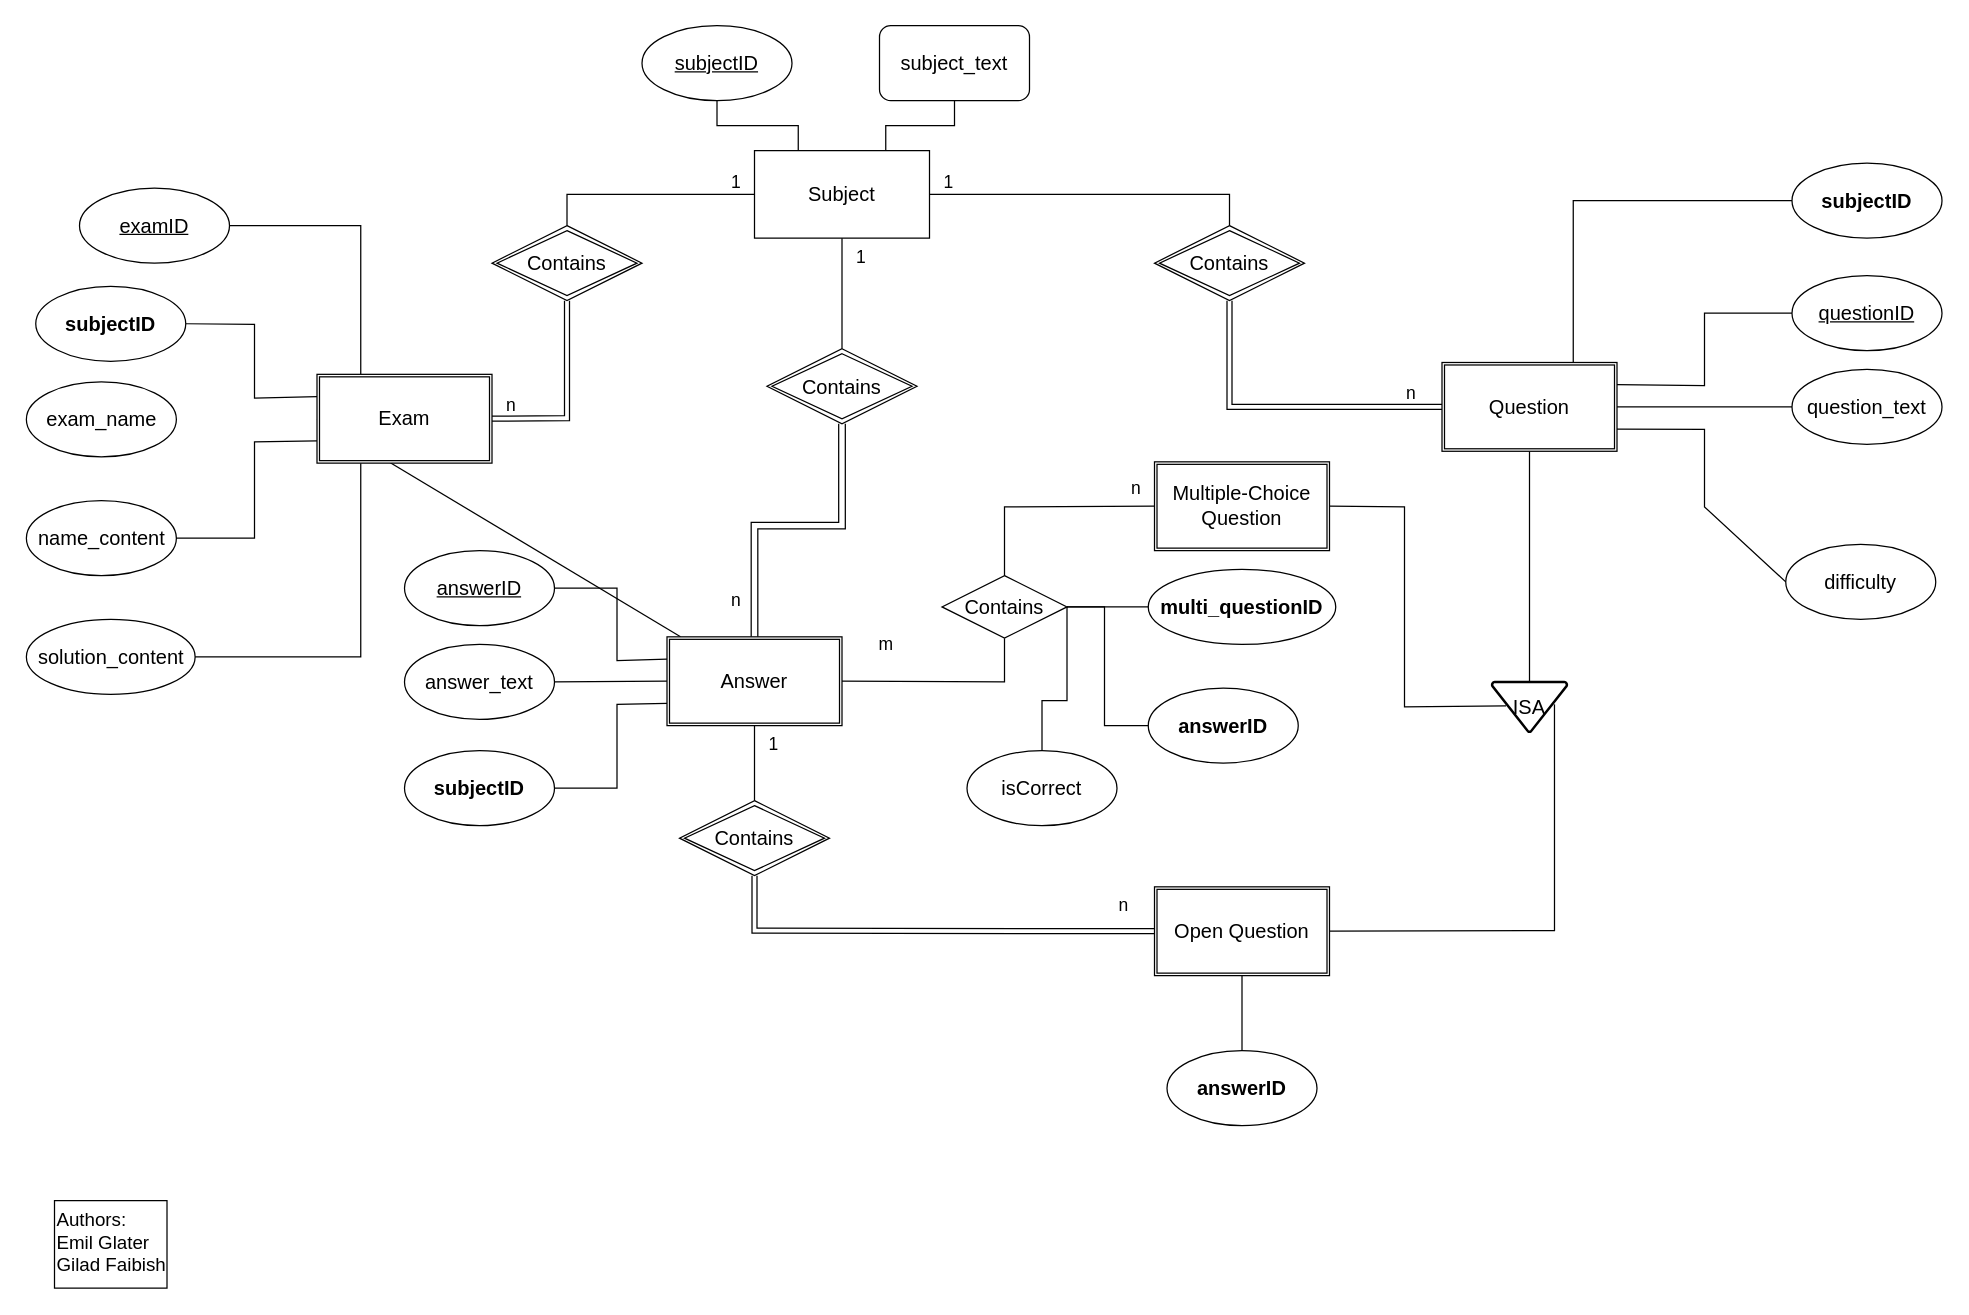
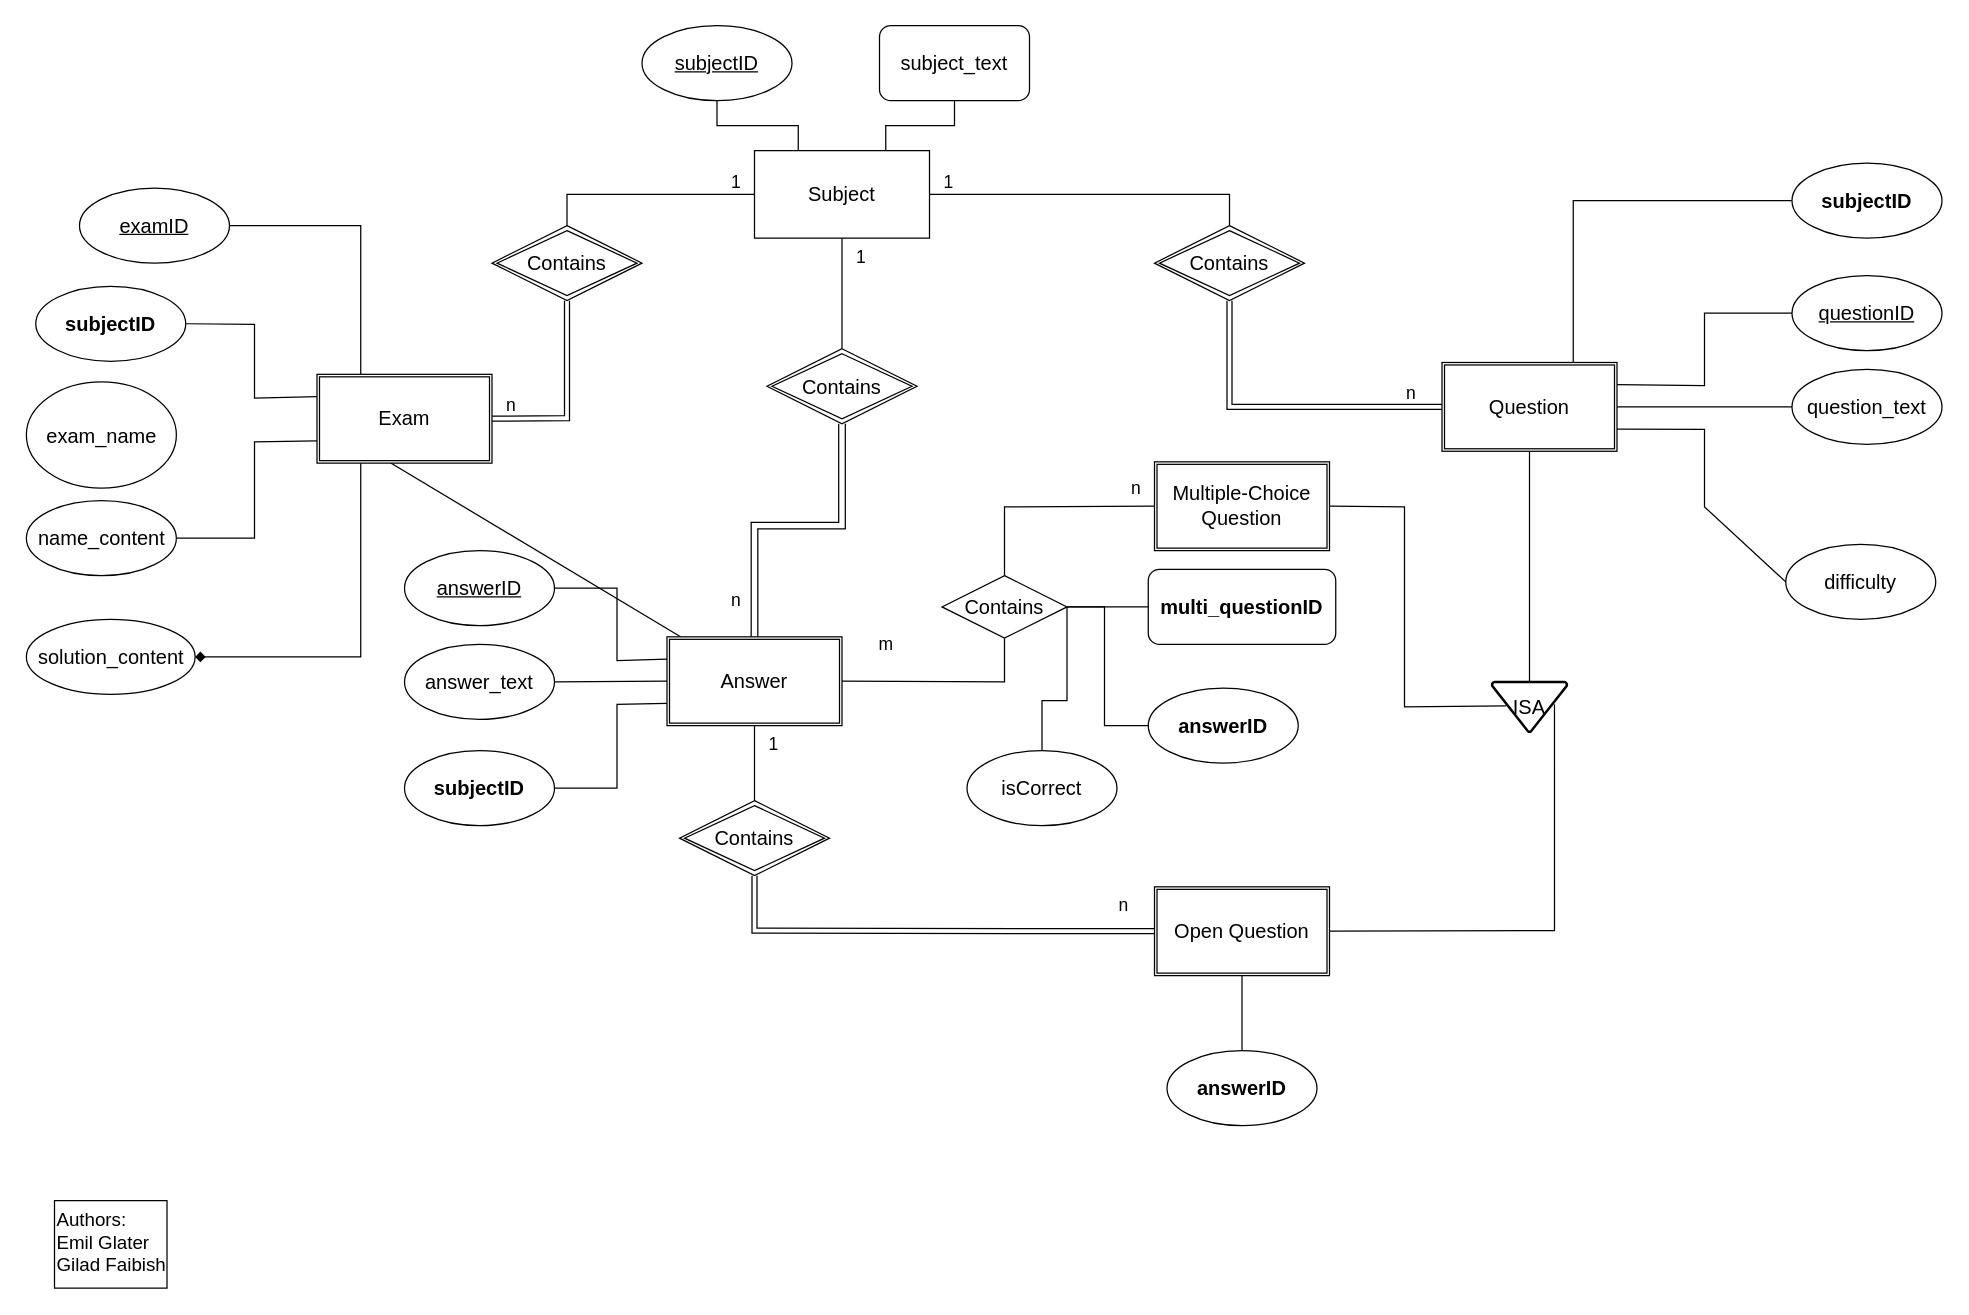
node "exam_name": size 150x75 -> 150x106
node "multi_questionID": shape ellipse -> rounded rectangle
edge "Exam" -- "solution_content": arrowhead none -> diamond
